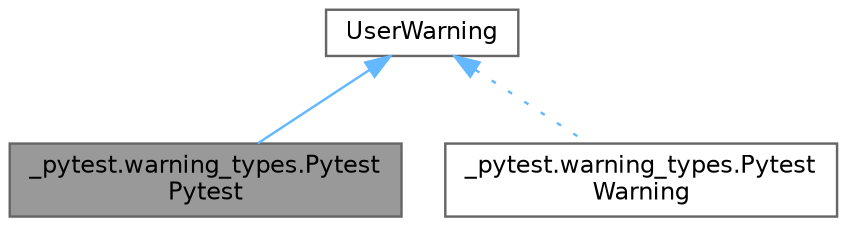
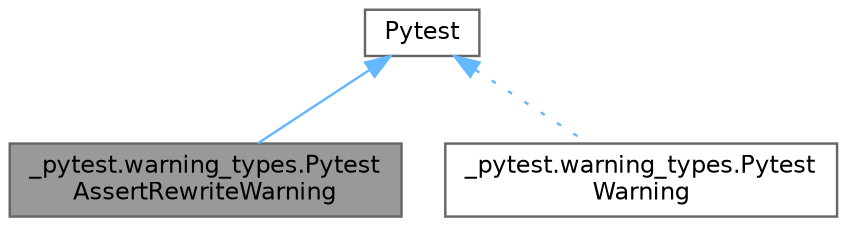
node "UserWarning": label "UserWarning" -> "Pytest"
node "_pytest.warning_types.Pytest Pytest": label "_pytest.warning_types.Pytest Pytest" -> "_pytest.warning_types.Pytest AssertRewriteWarning"
